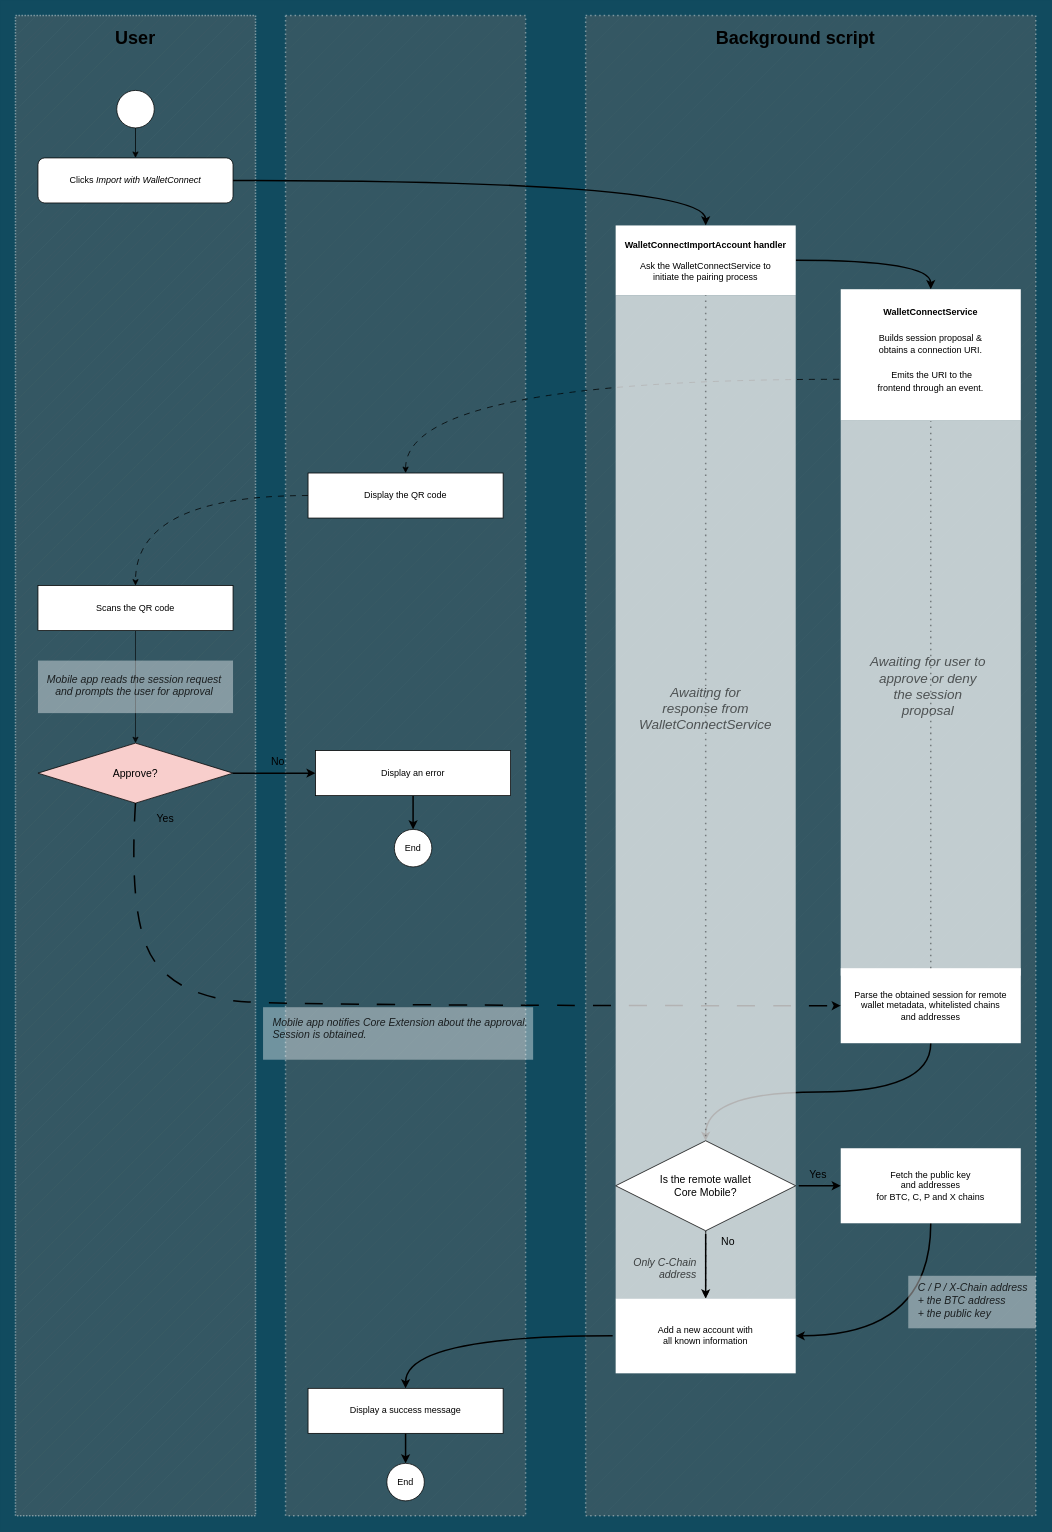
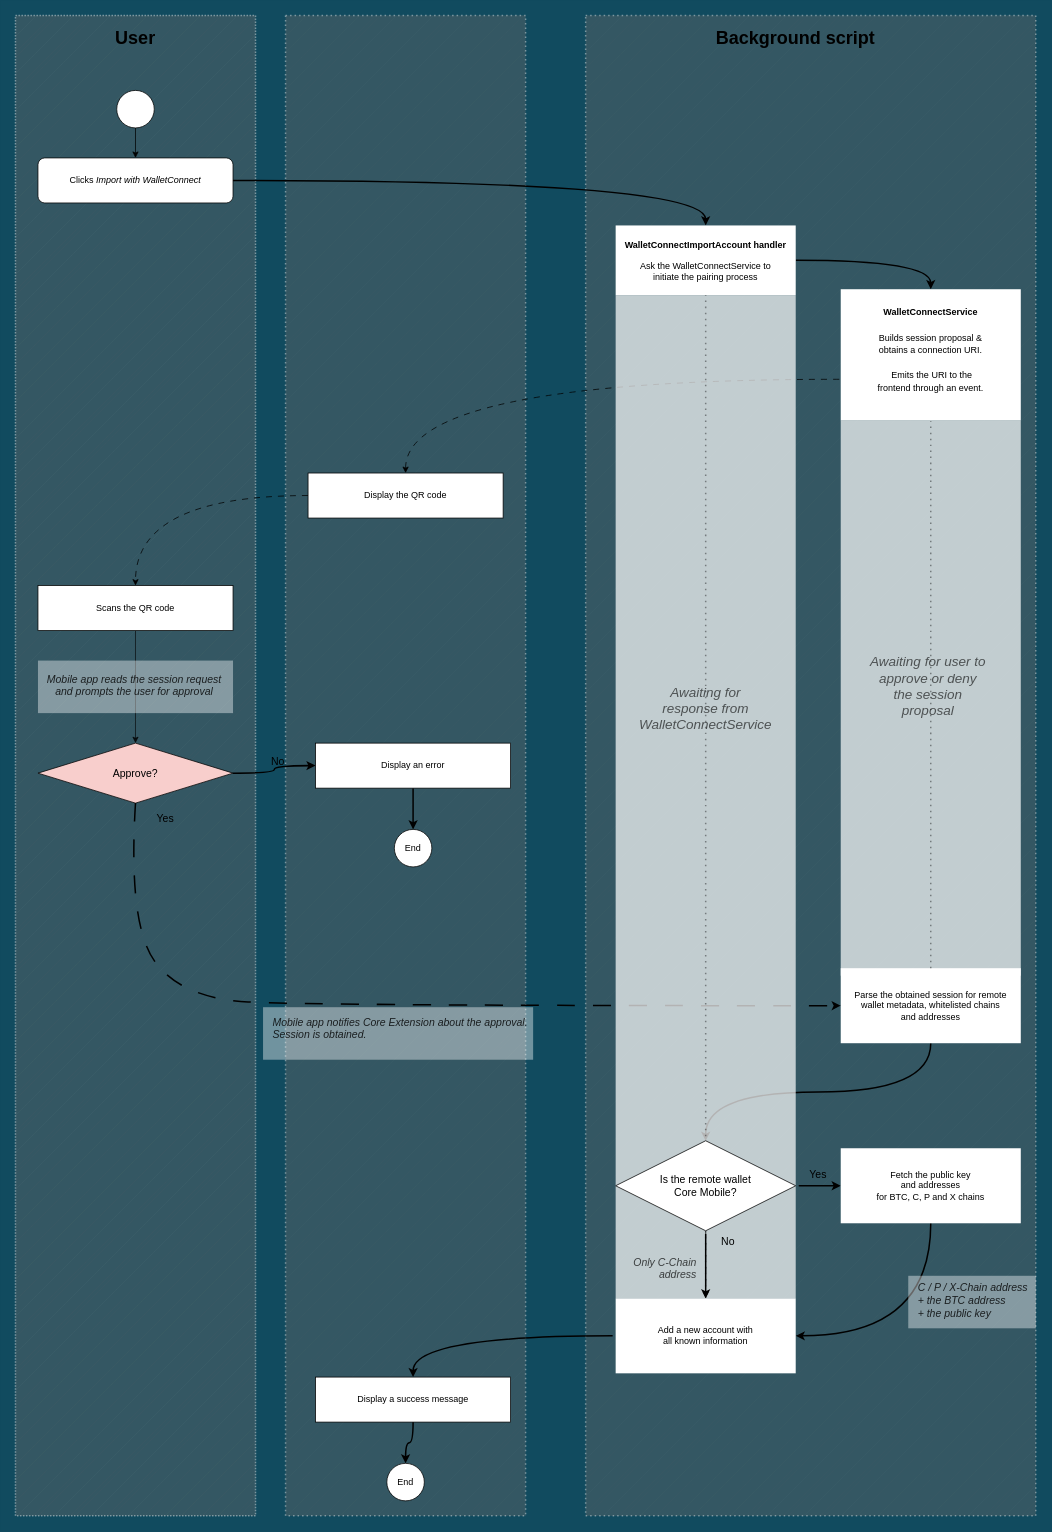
node "Display an error": moved (413, 773) -> (413, 765)
node "Display a success message": moved (405, 1410) -> (413, 1399)
